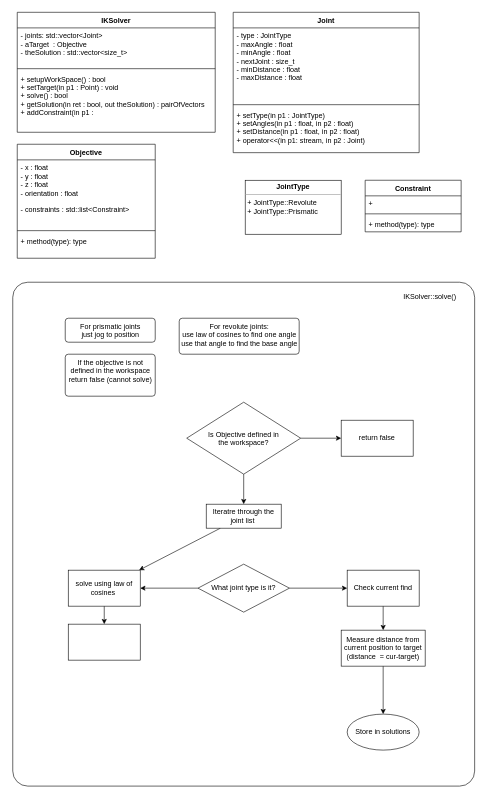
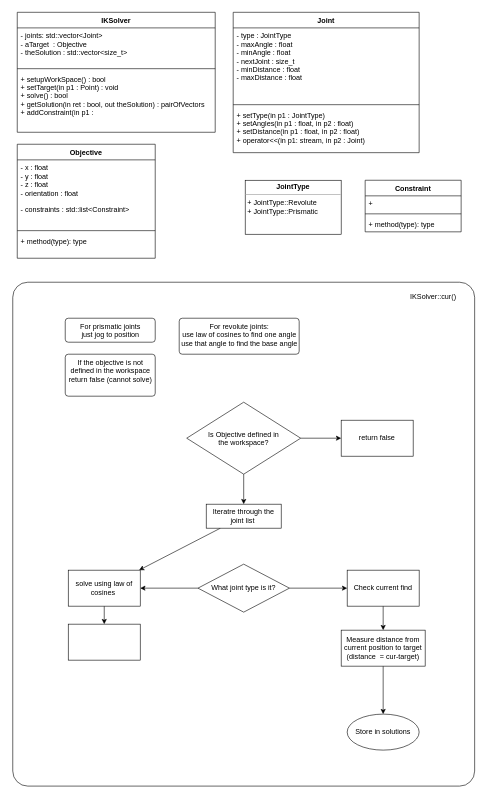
node "IKSolver::solve()": label "IKSolver::solve()" -> "IKSolver::cur()"
